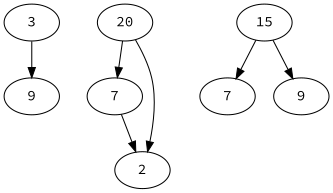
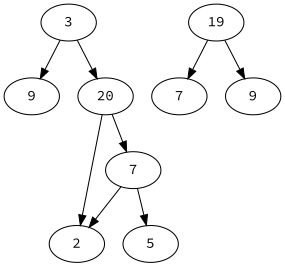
node "15": label "15" -> "19"
edge "3" -> "20": added
node "5": added
